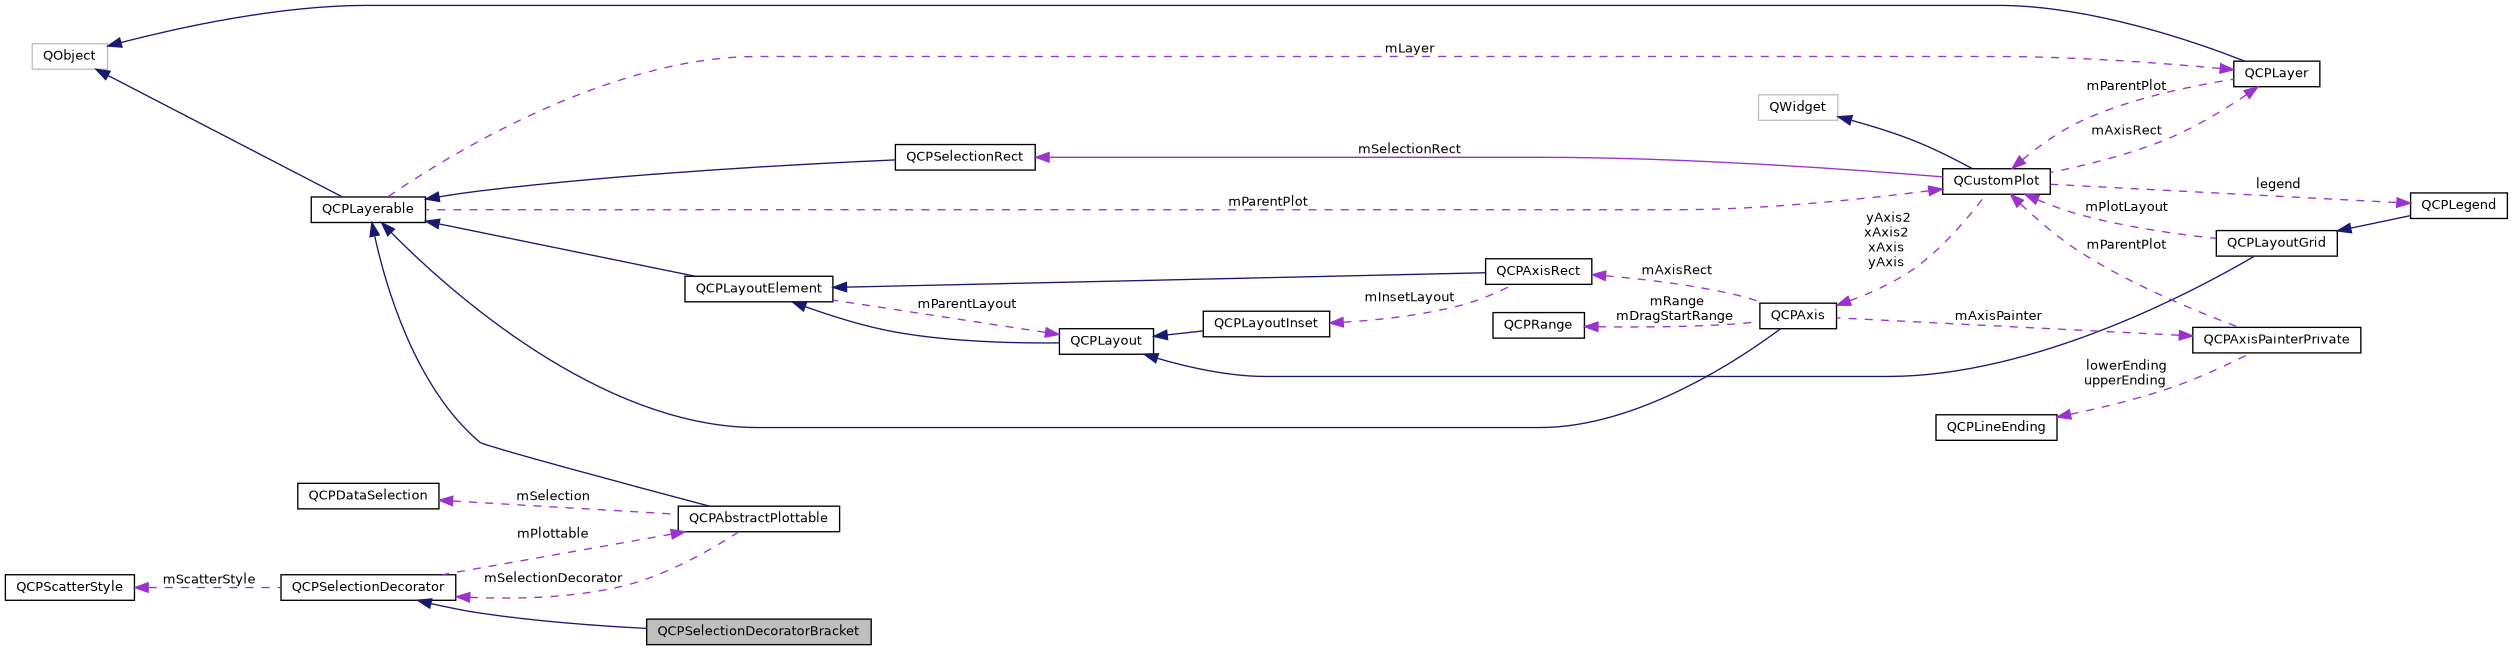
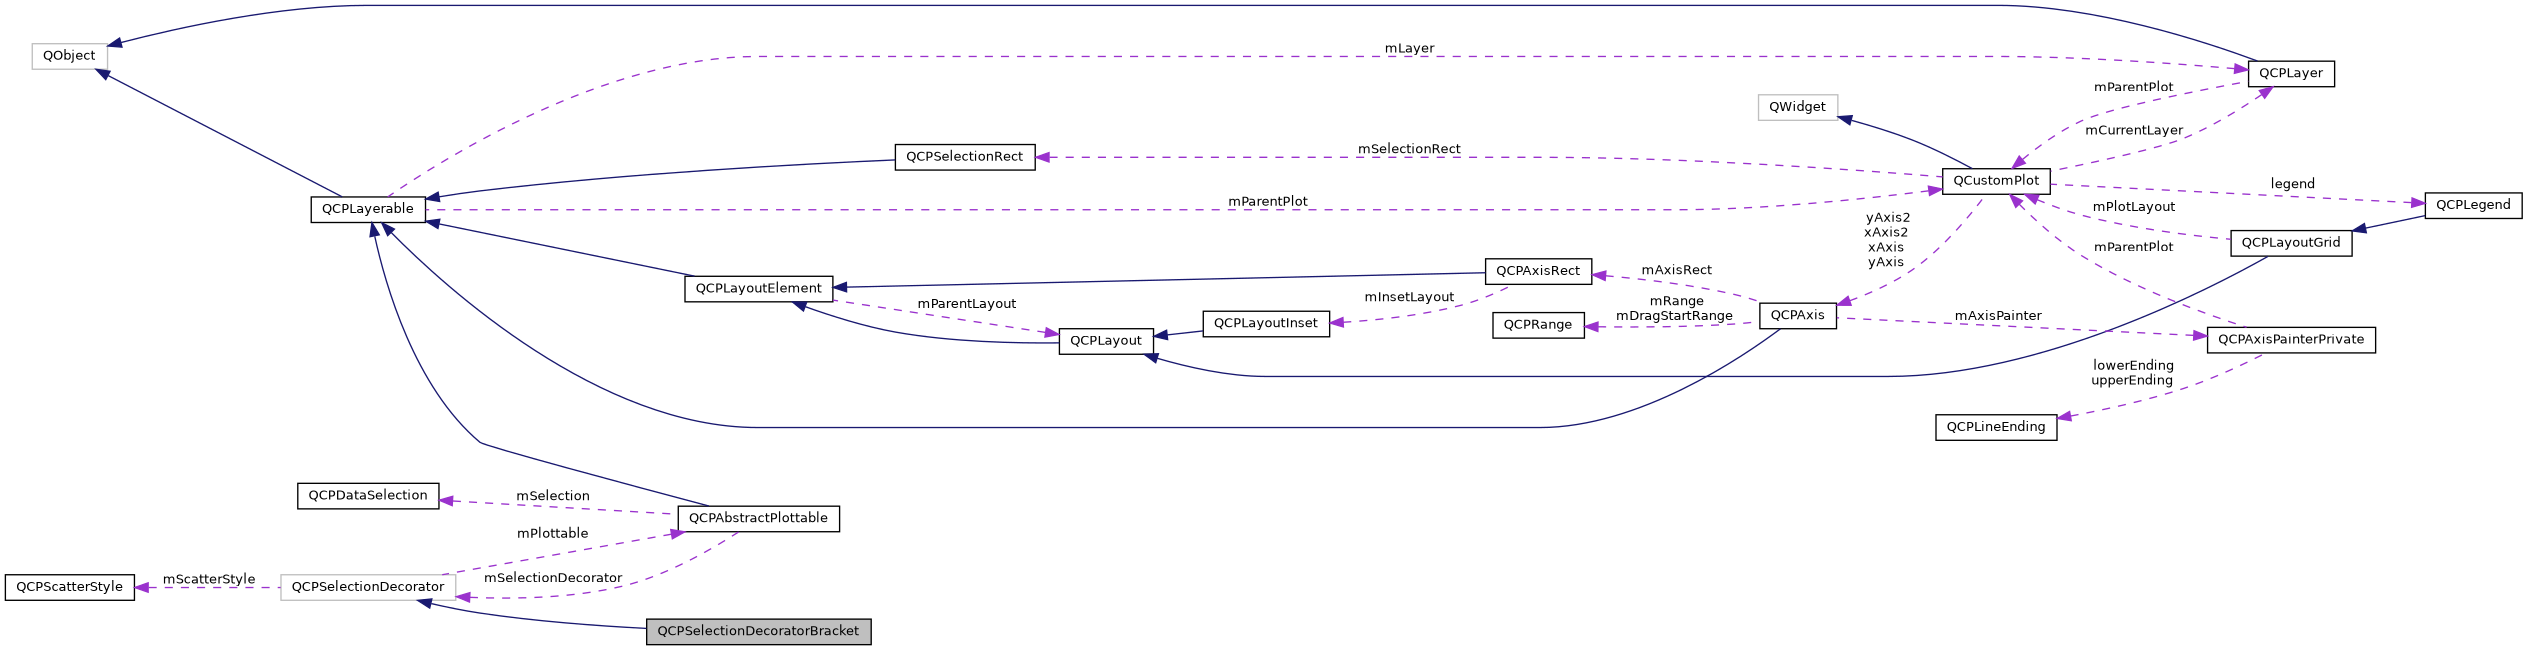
edge "QCustomPlot" -> "QCPLayer": label " mAxisRect" -> " mCurrentLayer"
edge "QCustomPlot" -> "QCPSelectionRect": style solid -> dashed
node "QCPSelectionDecorator": color black -> grey75
